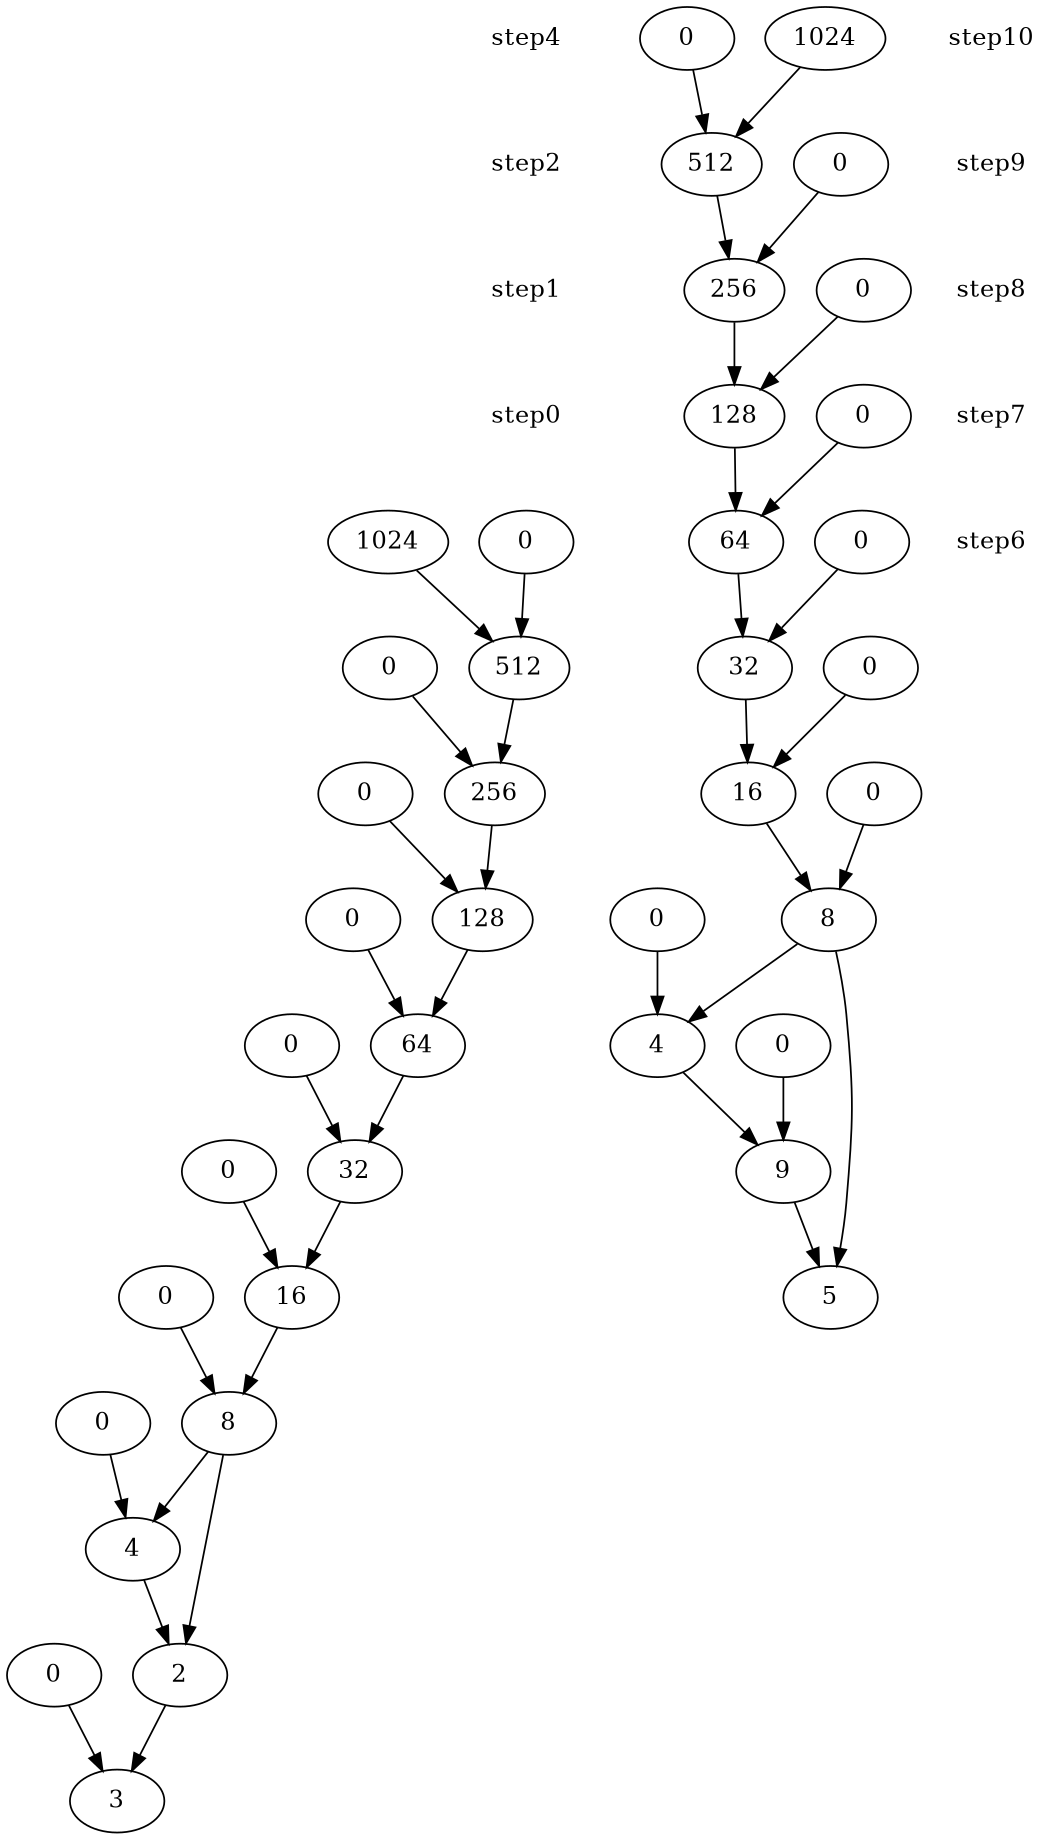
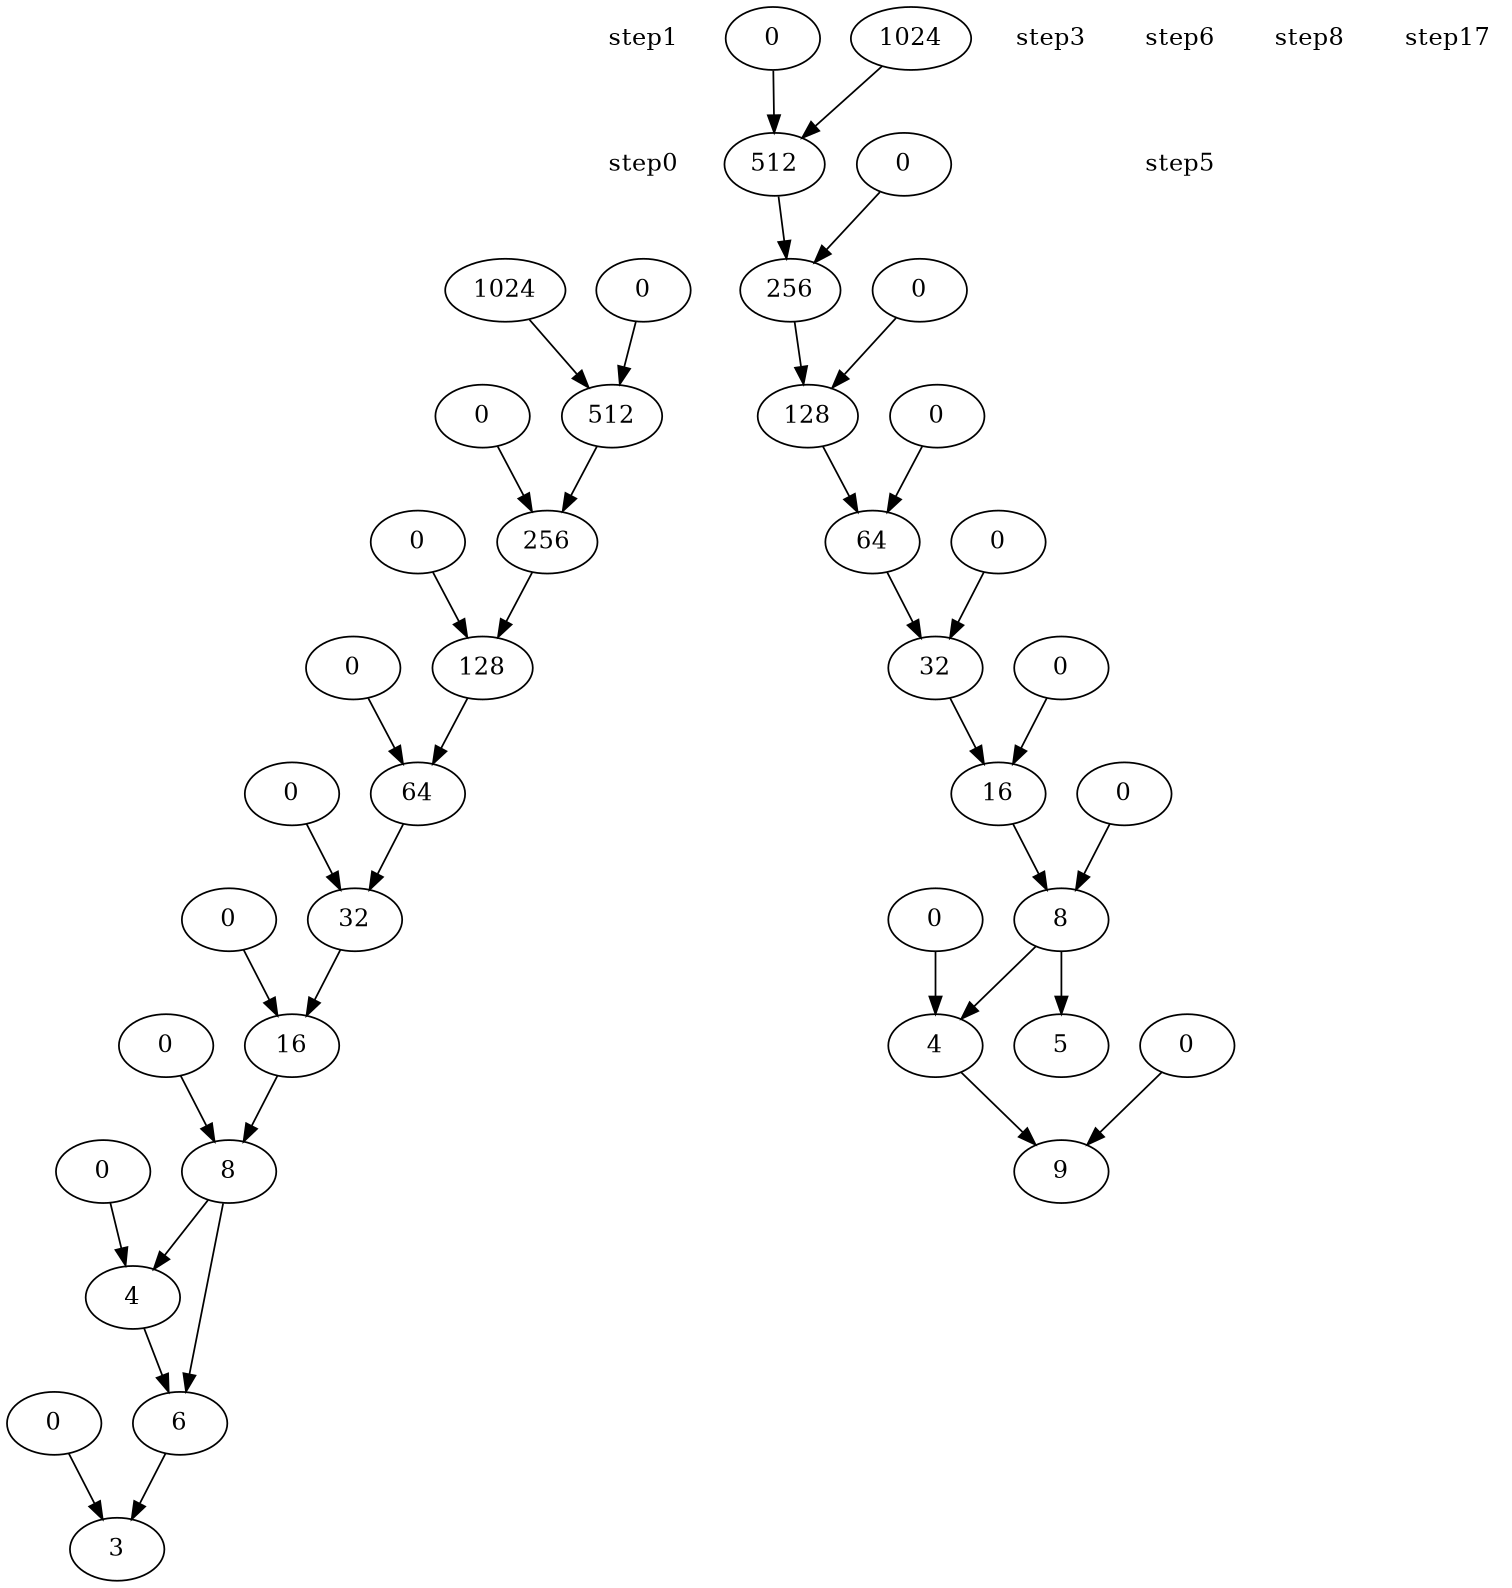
node "step4": label "step4" -> "step3"
node "step10": label "step10" -> "step17"
node "step2": removed
node "step9": removed
node "step5": added
node "step7": removed
edge "9" -> "5": removed
node "2": label "2" -> "6"
